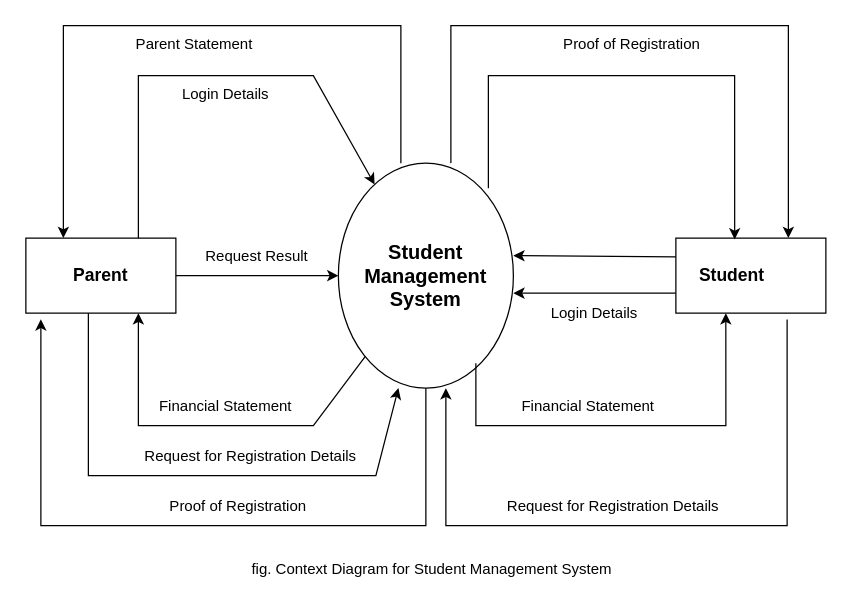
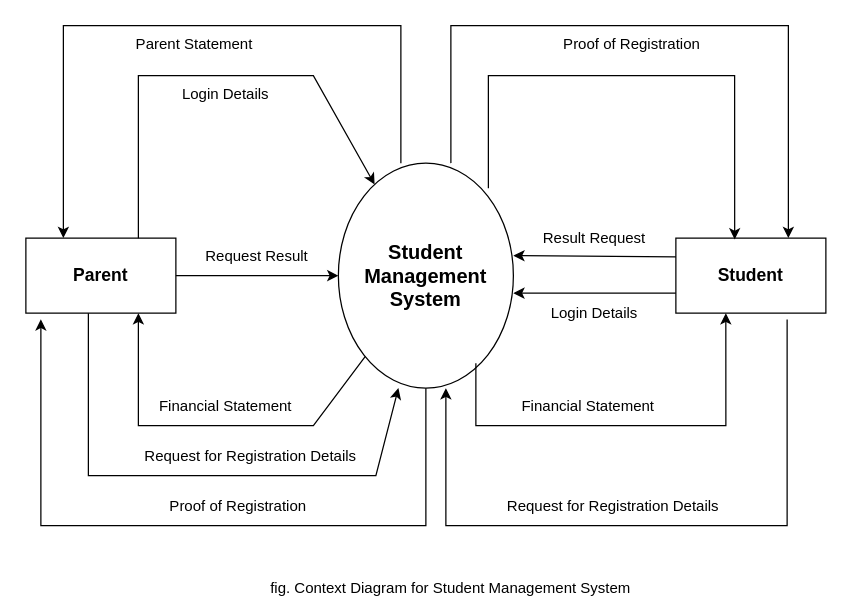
node "Result Request": added
node "Student": moved (732, 276) -> (751, 276)
node "fig. Context Diagram for Student Management System": moved (432, 569) -> (451, 588)
